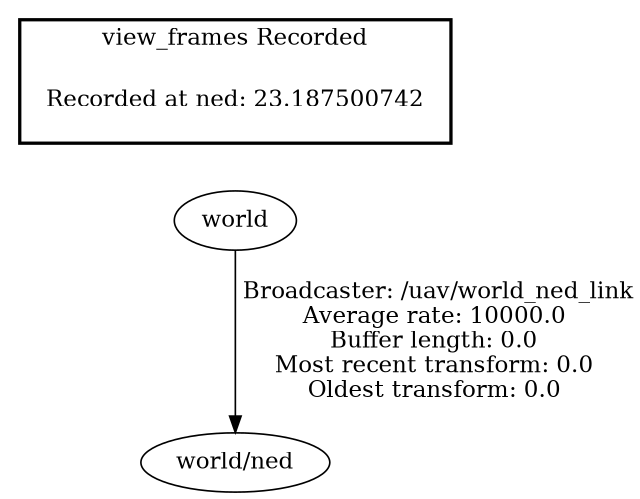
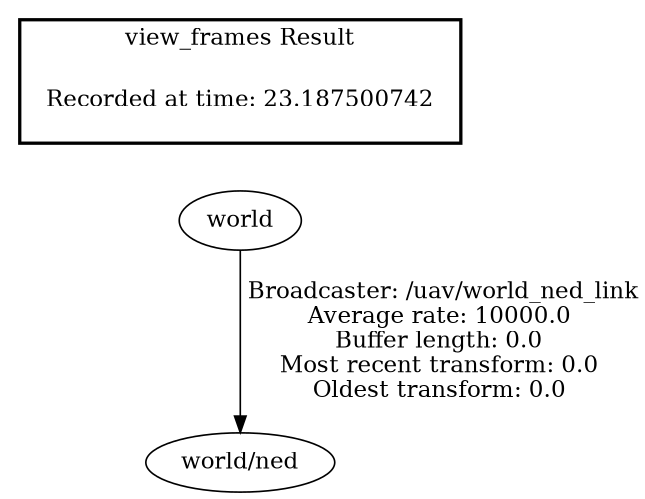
cluster "view_frames Recorded": label "view_frames Recorded" -> "view_frames Result"
node "Recorded at ned: 23.187500742": label "Recorded at ned: 23.187500742" -> "Recorded at time: 23.187500742"
